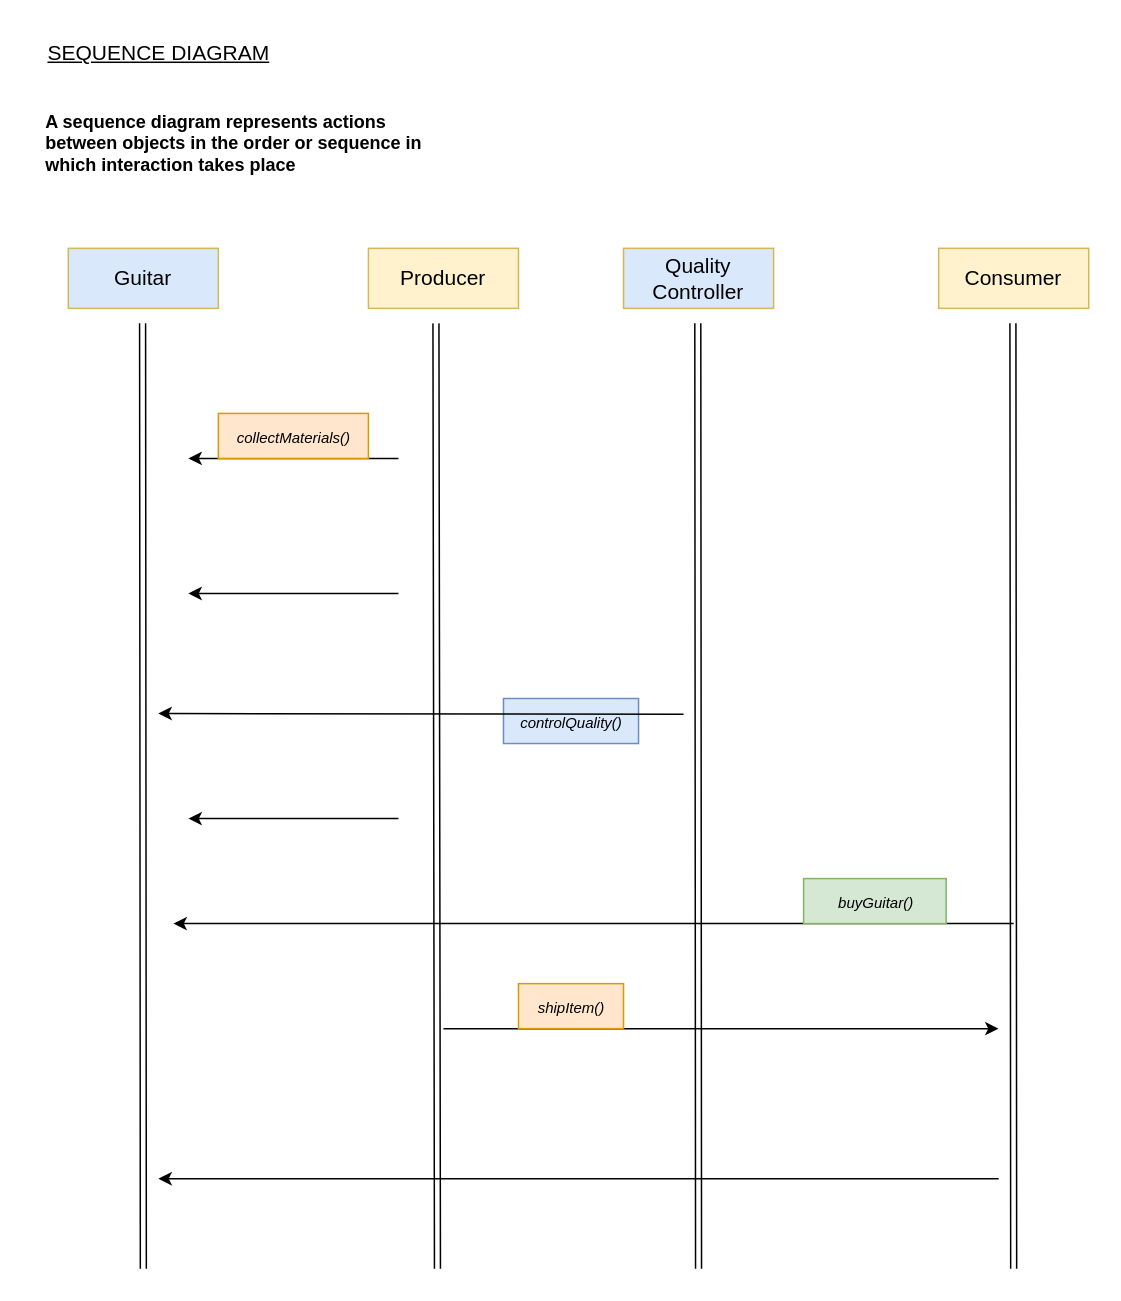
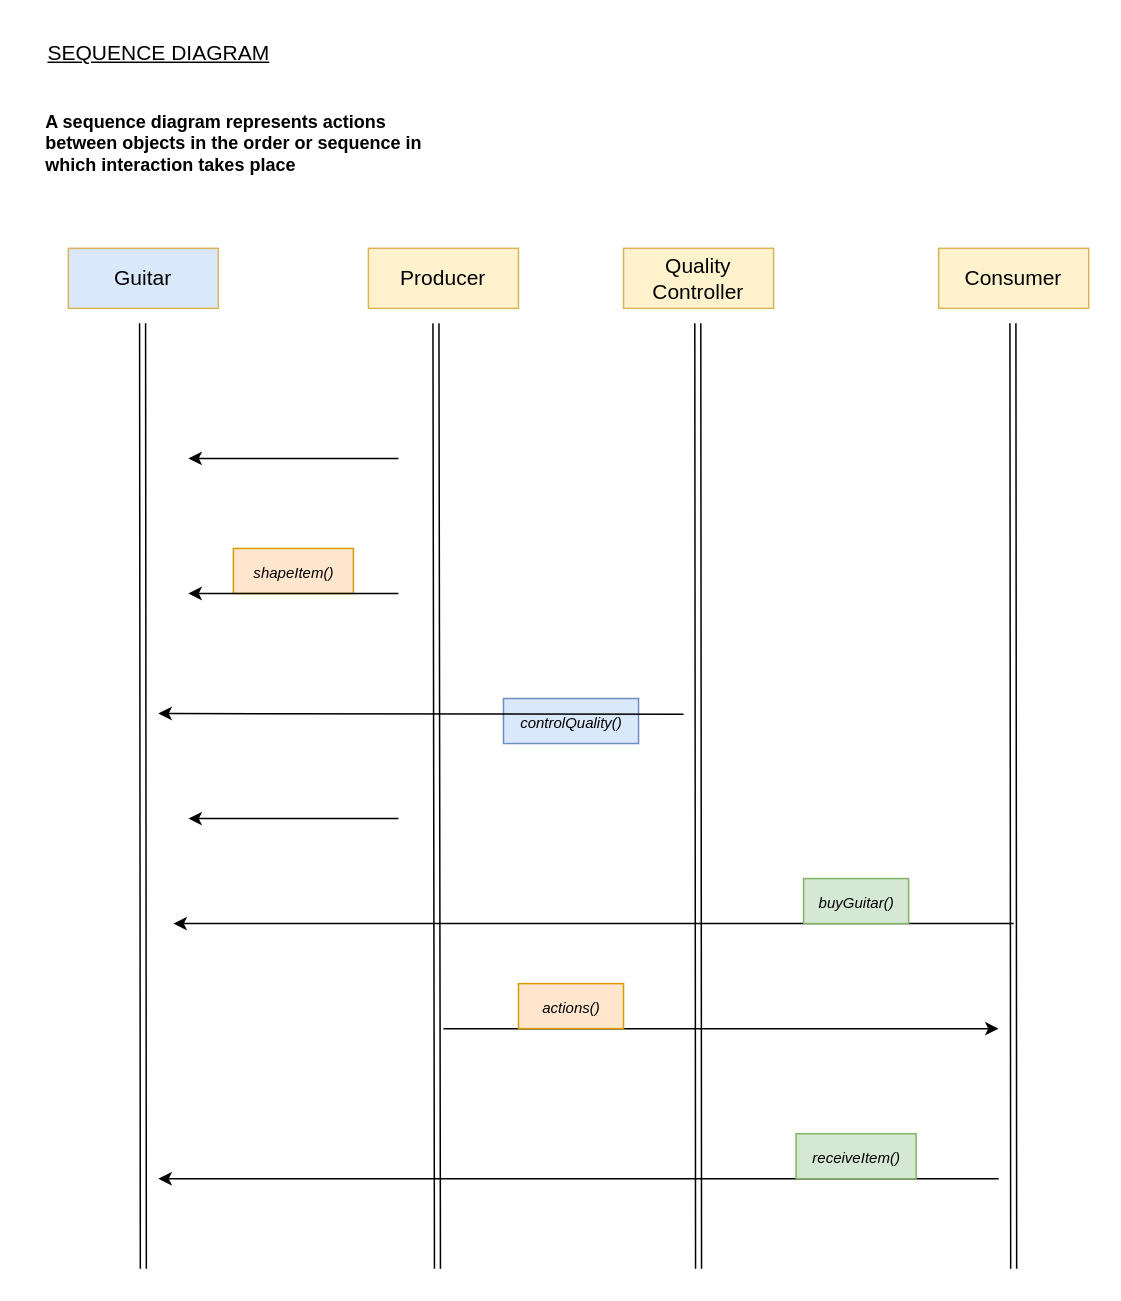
node "Quality Controller": fillcolor #dae8fc -> #fff2cc
node "collectMaterials()": removed
node "shapeItem()": added
node "buyGuitar()": size 143x45 -> 105x45
node "shipItem()": label "shipItem()" -> "actions()"
node "receiveItem()": added
